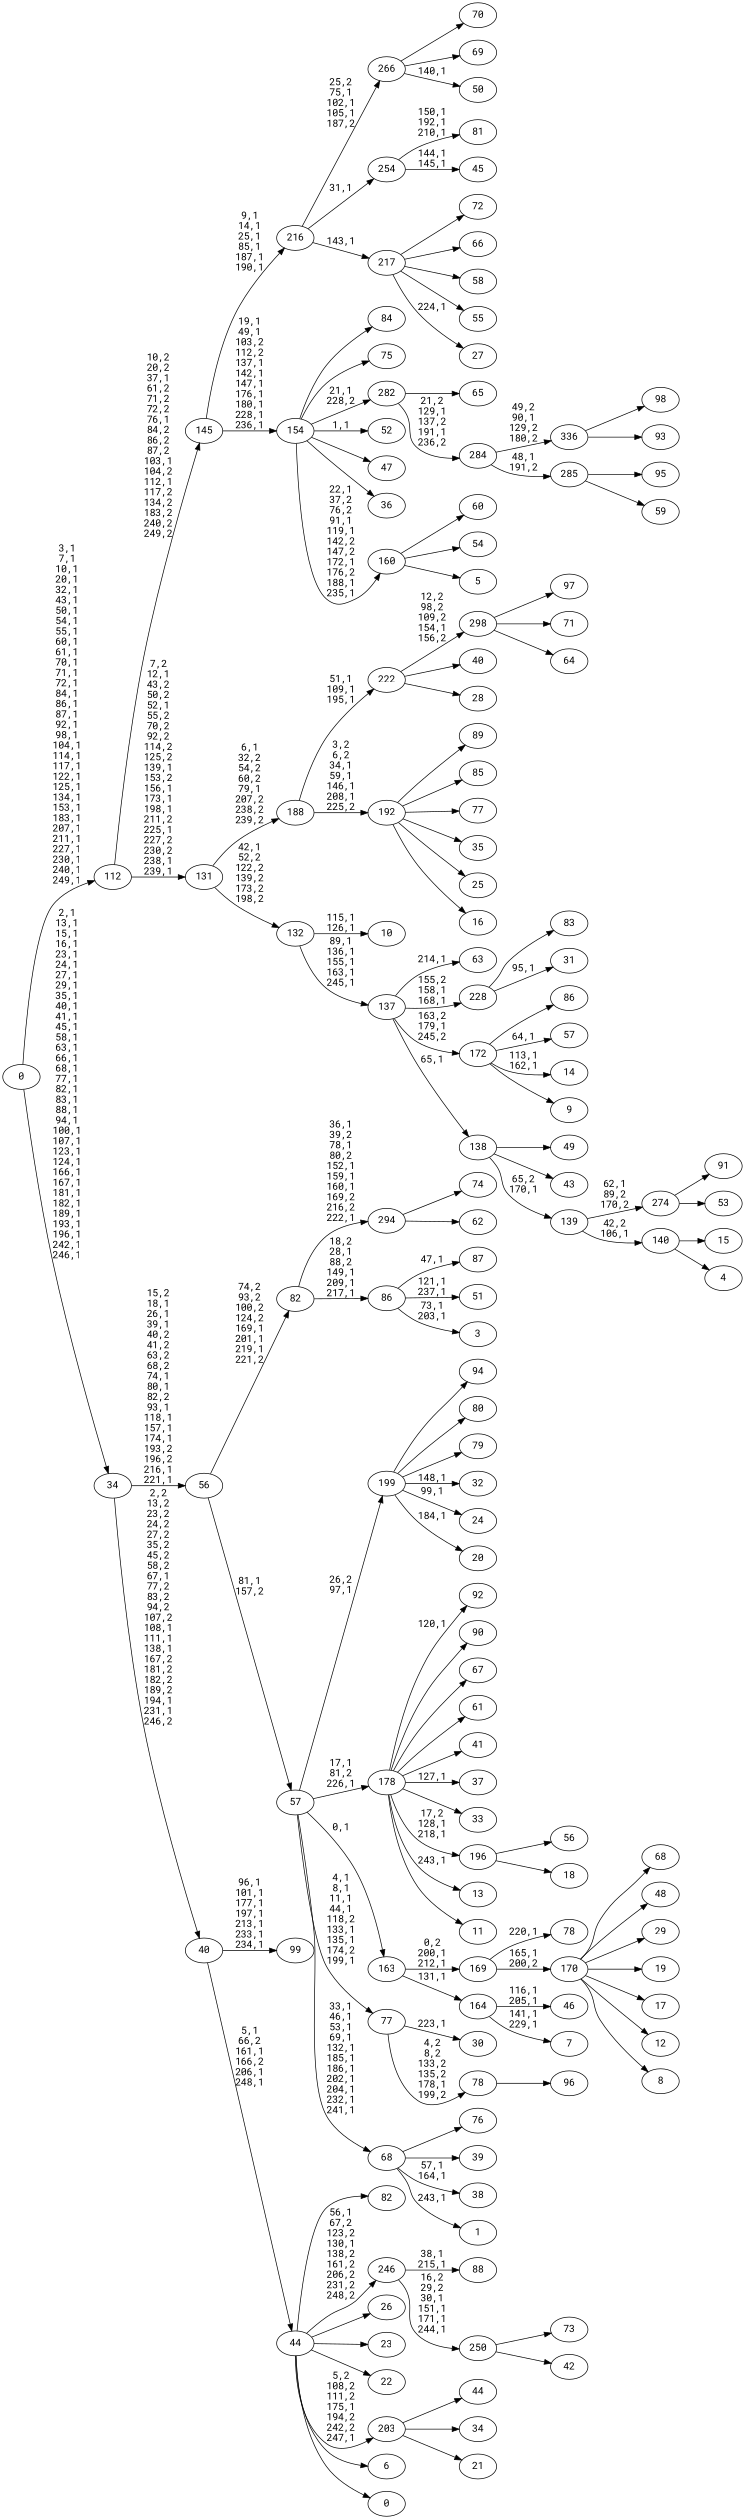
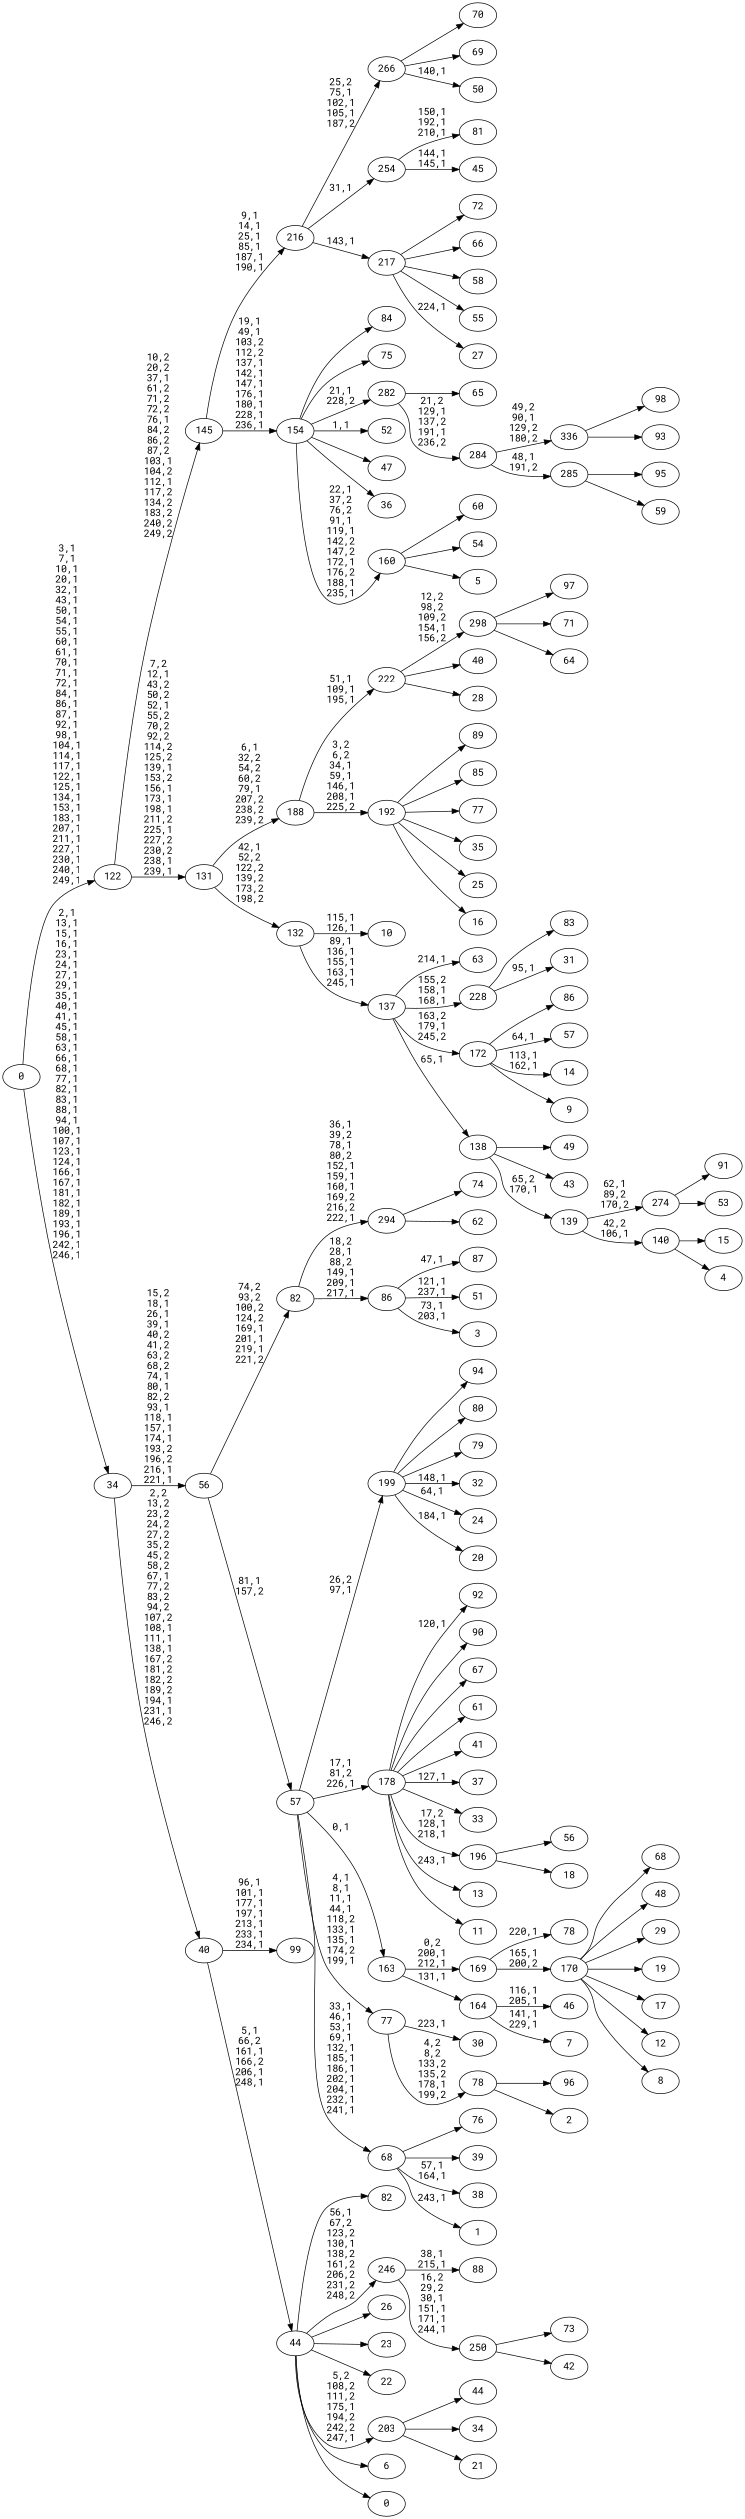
node "112": label "112" -> "122"
edge "199" -> "24": label "99,1" -> "64,1"
node "2": added
